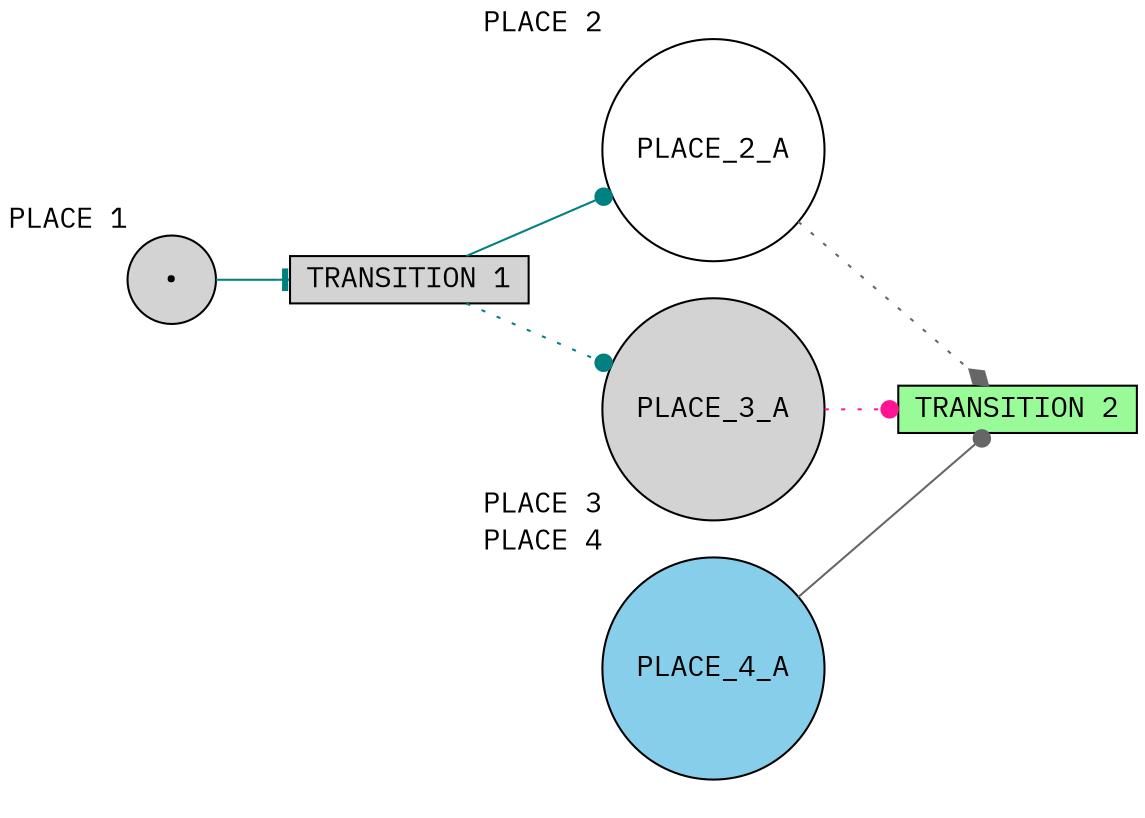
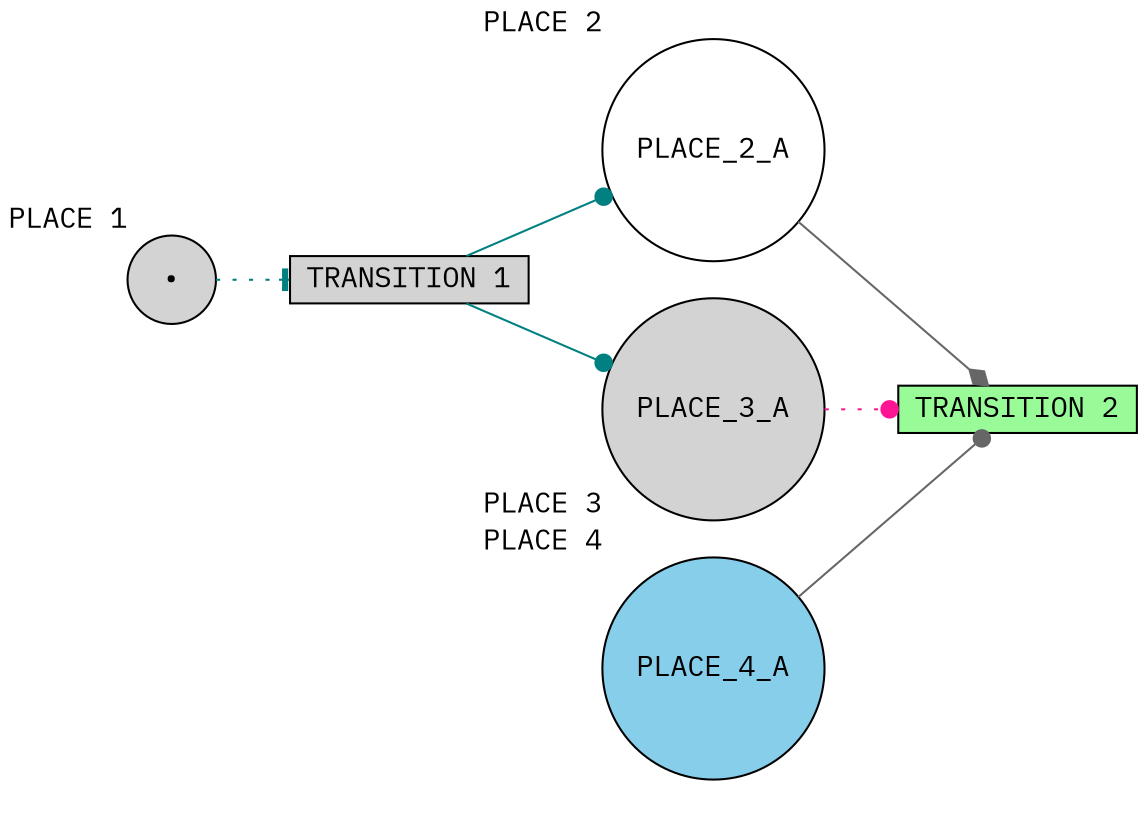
edge "• PLACE 1" -> "TRANSITION 1": style solid -> dotted
edge "PLACE_2_A PLACE 2" -> "TRANSITION 2": style dotted -> solid
edge "TRANSITION 1" -> "PLACE_3_A PLACE 3": style dotted -> solid
